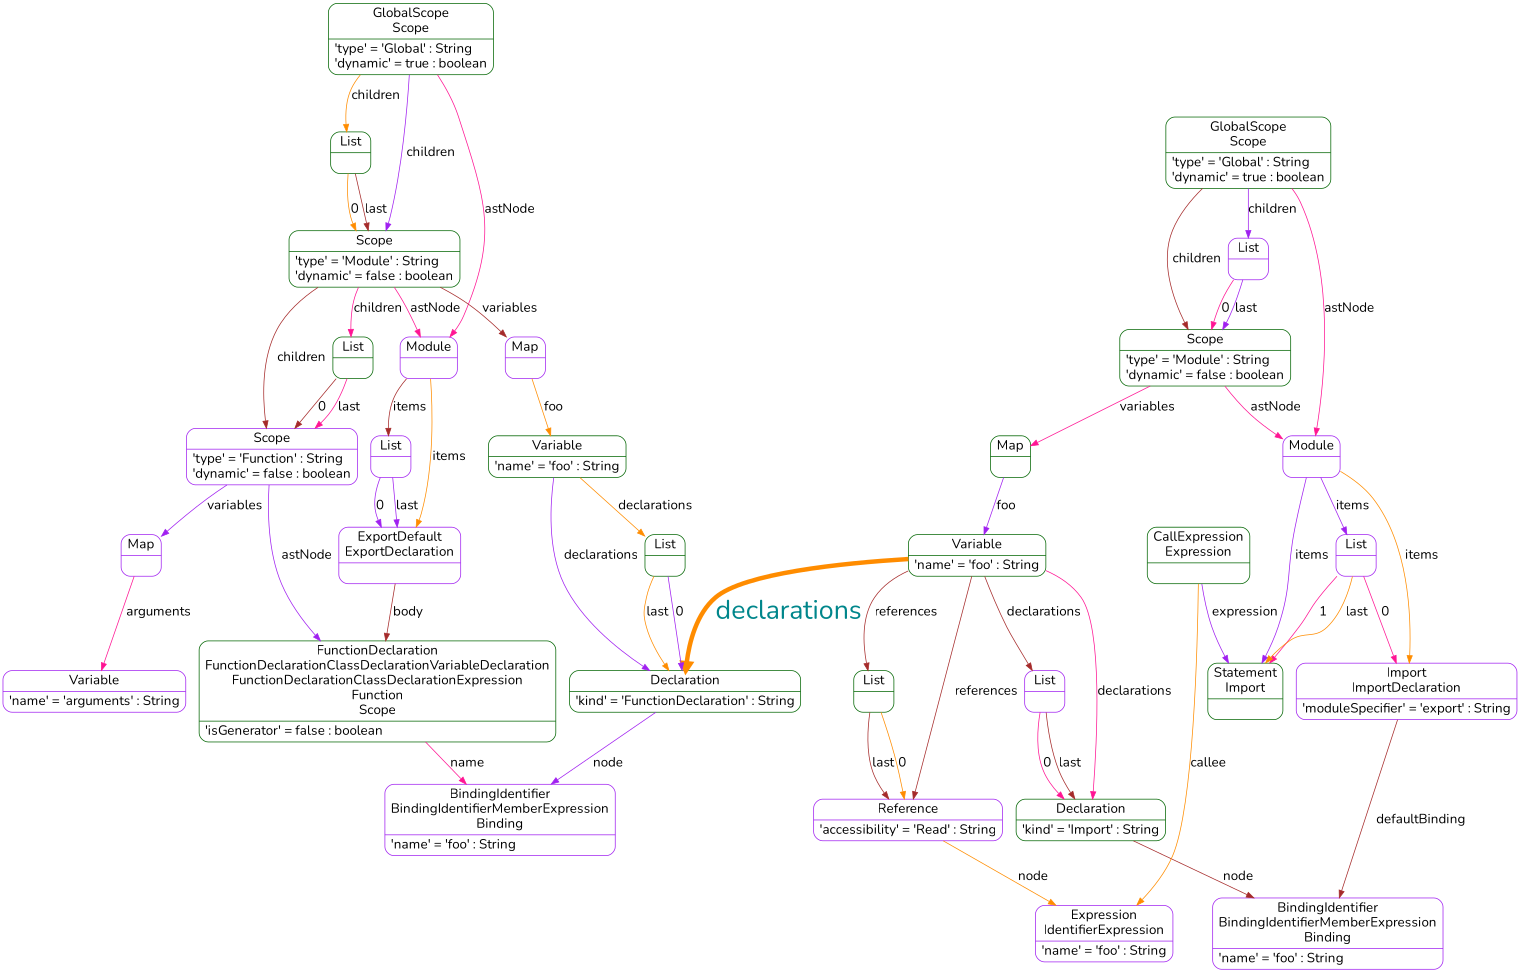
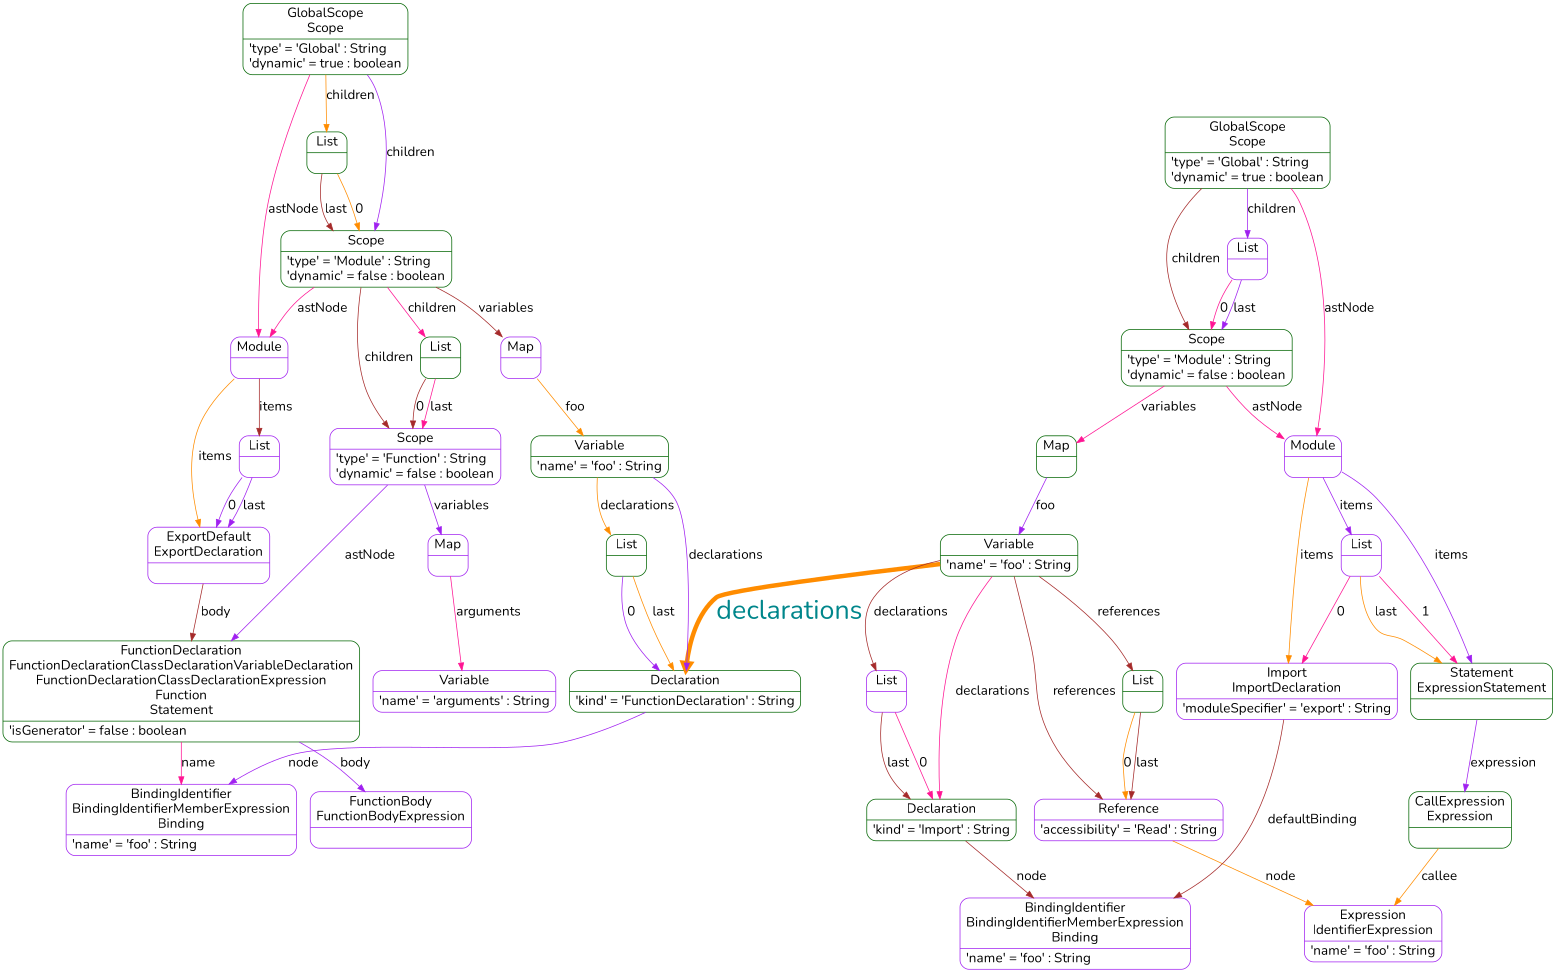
edge "CallExpression" -> "Statement": reversed
node "Statement": text "Import" -> "ExpressionStatement"
node "FunctionDeclaration": text "Scope" -> "Statement"
node "FunctionBody": added
